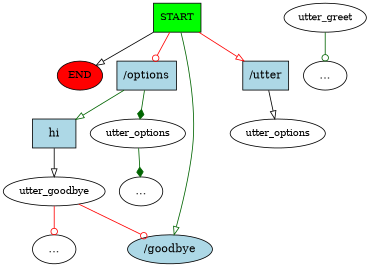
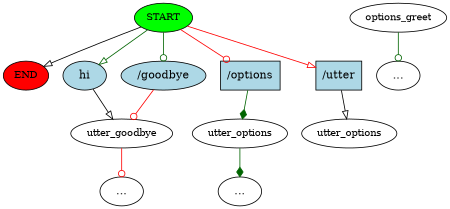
node "START": shape box -> ellipse
node "utter_greet": label "utter_greet" -> "options_greet"
edge "/options" -> "hi": now "START" -> "hi"
edge "START" -> "/goodbye": arrowhead onormal -> odot
node "hi": shape box -> ellipse
edge "utter_goodbye" -> "/goodbye": reversed
